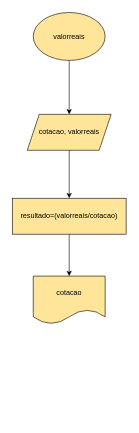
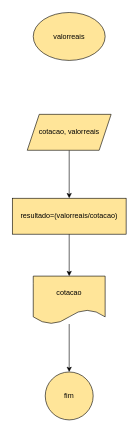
edge "valorreais" -> "cotacao, valorreais": removed
edge "cotacao" -> "fim": added
node "fim": added
